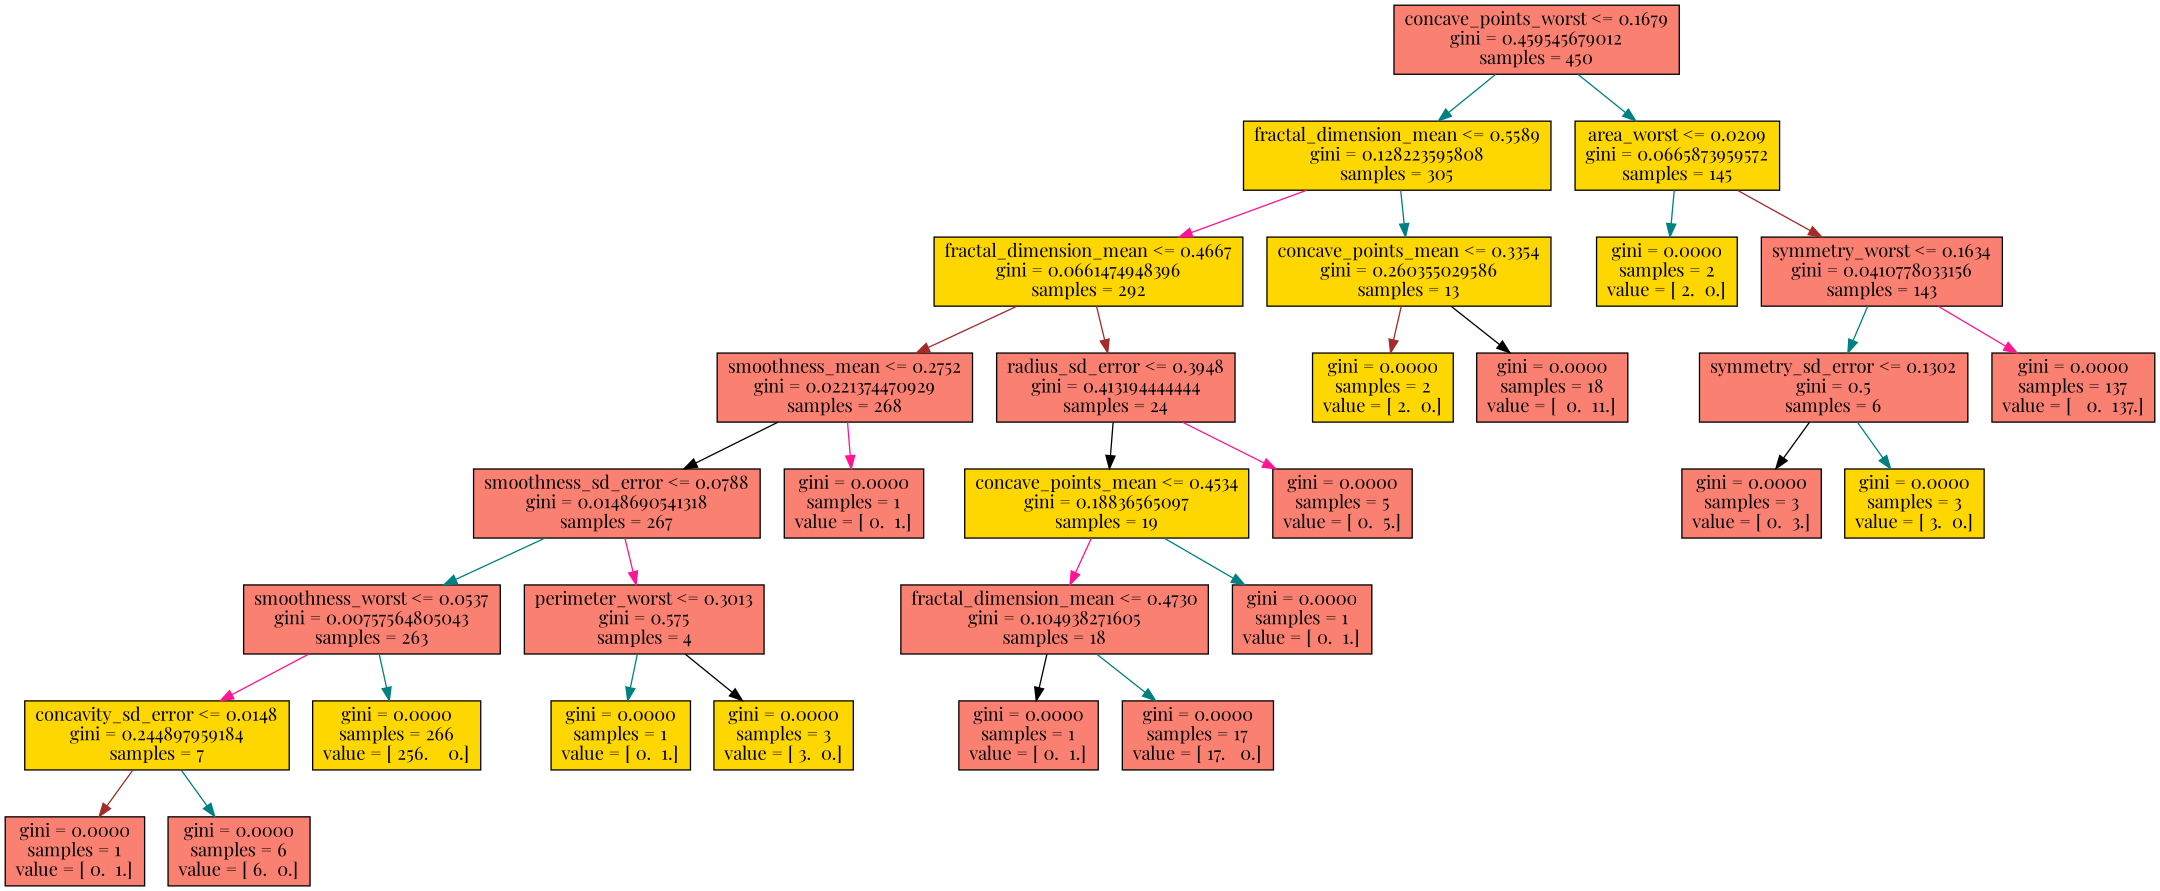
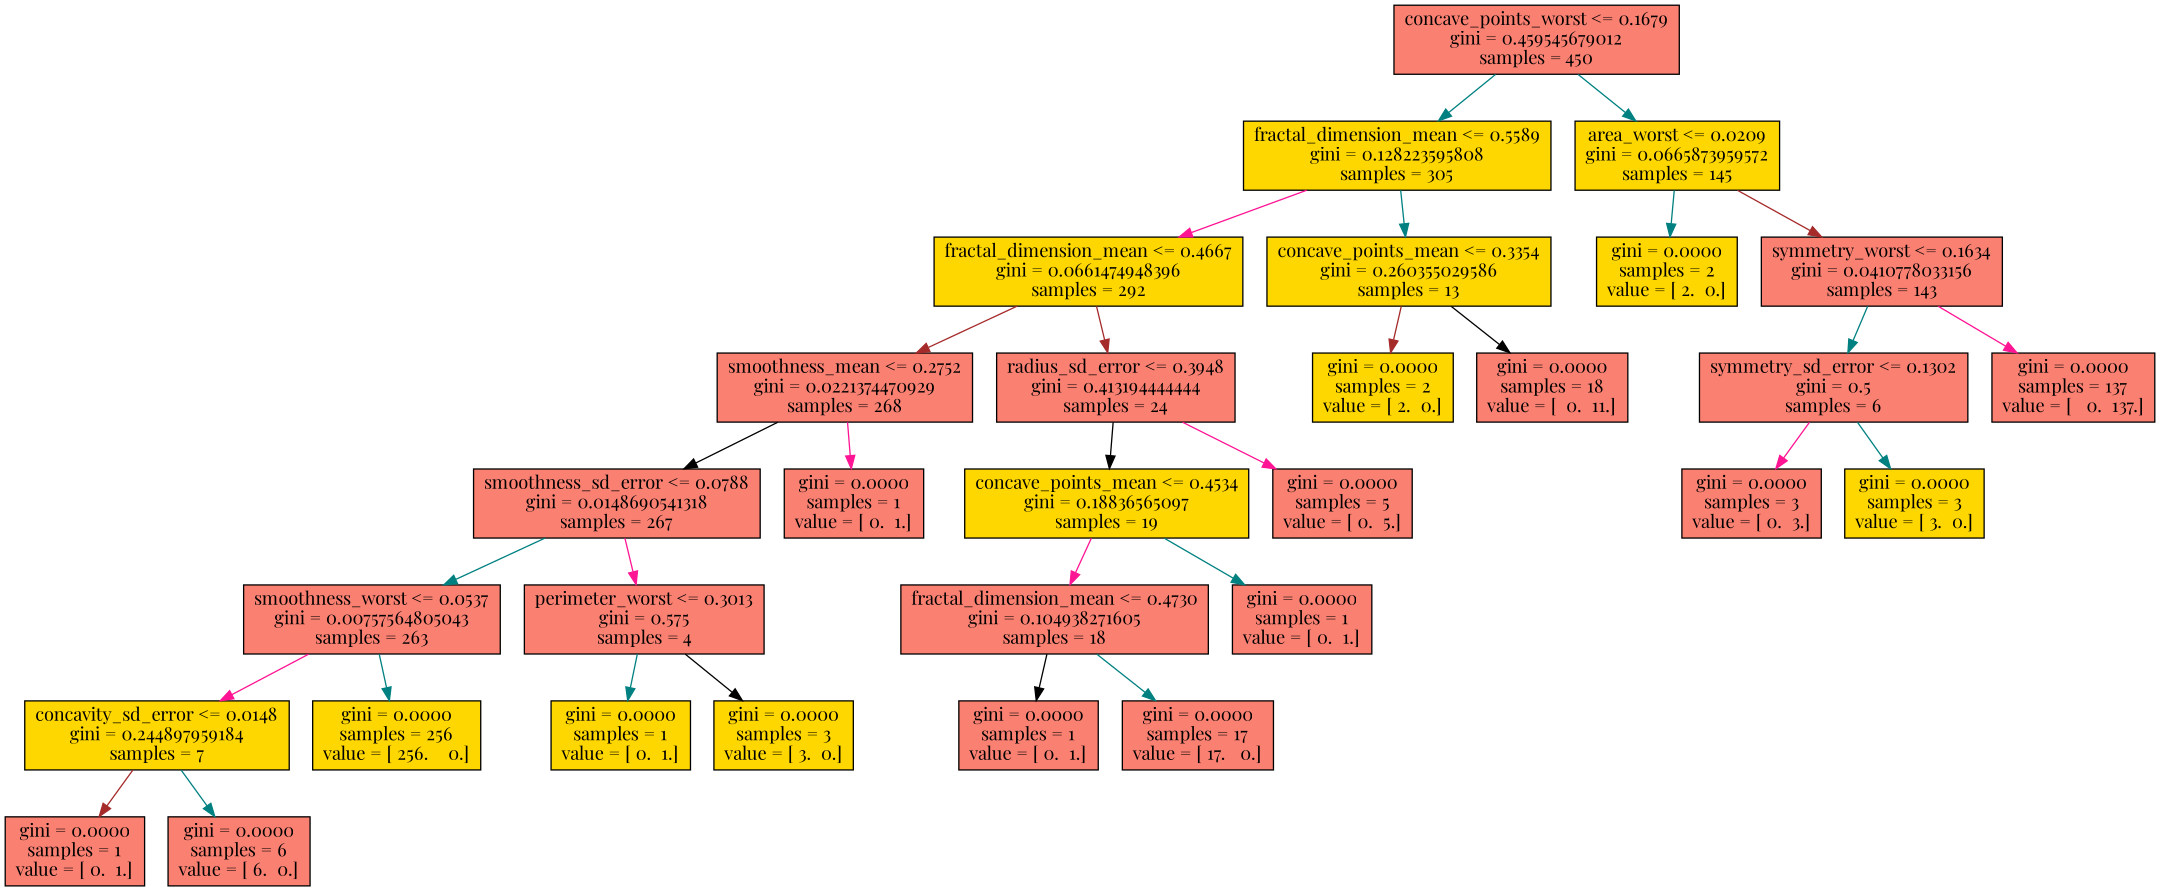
edge "symmetry_sd_error <= 0.1302 gini = 0.5 samples = 6" -> "gini = 0.0000 samples = 3 value = [ 0.  3.]": color black -> deeppink
node "gini = 0.0000 samples = 266 value = [ 256.    0.]": label "gini = 0.0000 samples = 266 value = [ 256.    0.]" -> "gini = 0.0000 samples = 256 value = [ 256.    0.]"
